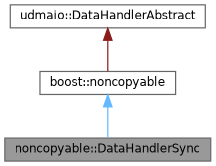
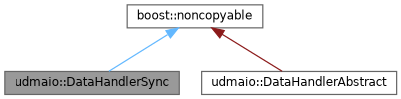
edge "boost::noncopyable" -> "udmaio::DataHandlerAbstract": reversed
node "noncopyable::DataHandlerSync": label "noncopyable::DataHandlerSync" -> "udmaio::DataHandlerSync"
